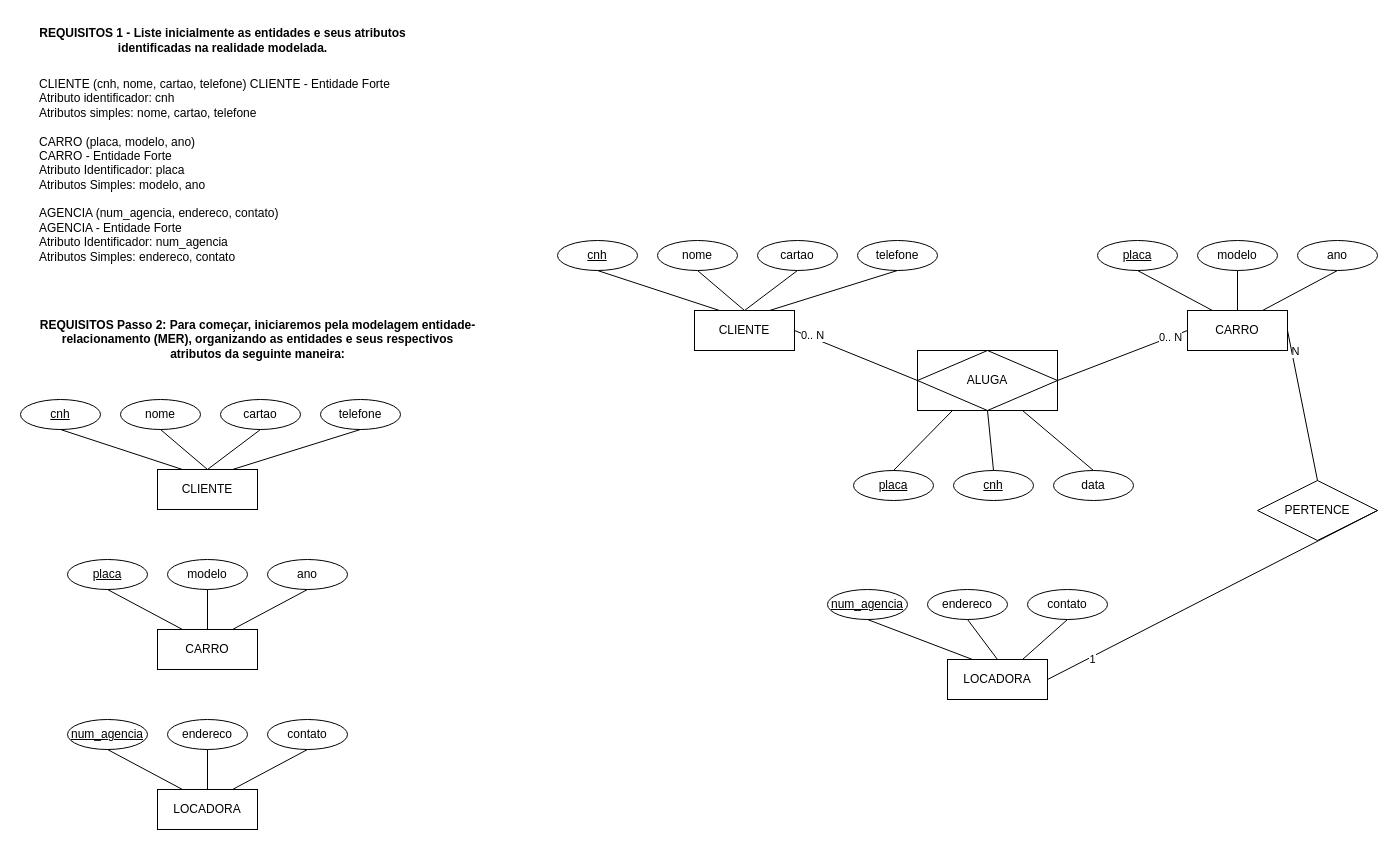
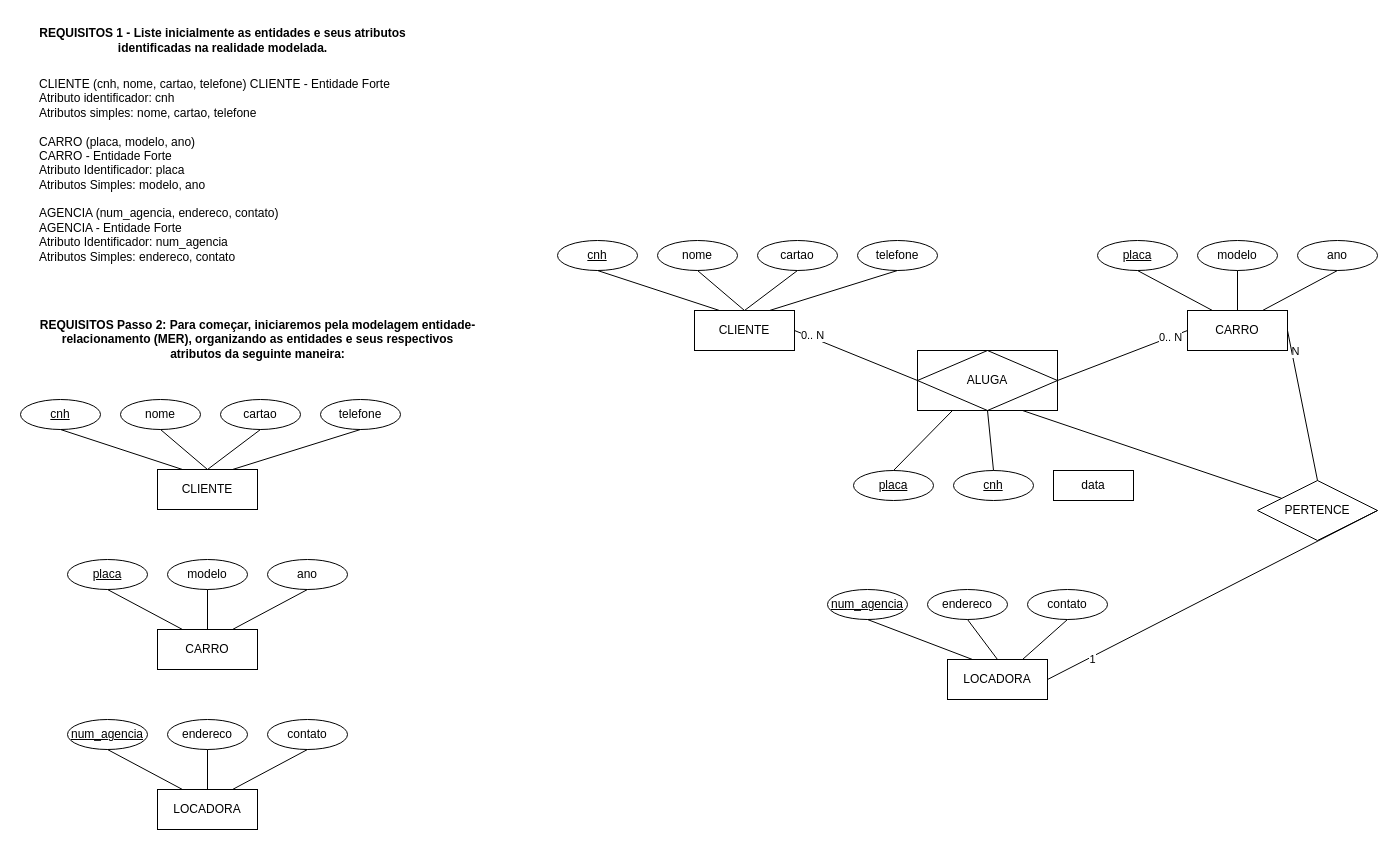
edge "ALUGA" -- "data": now "ALUGA" -- "PERTENCE"
node "data": shape ellipse -> rectangle
